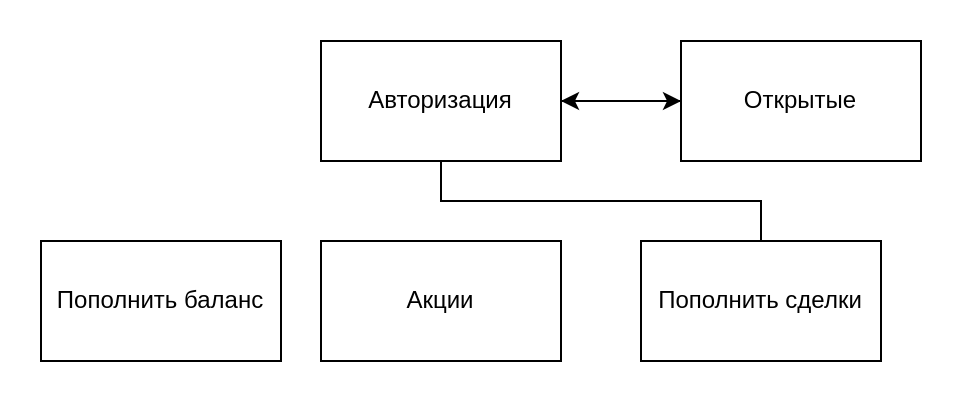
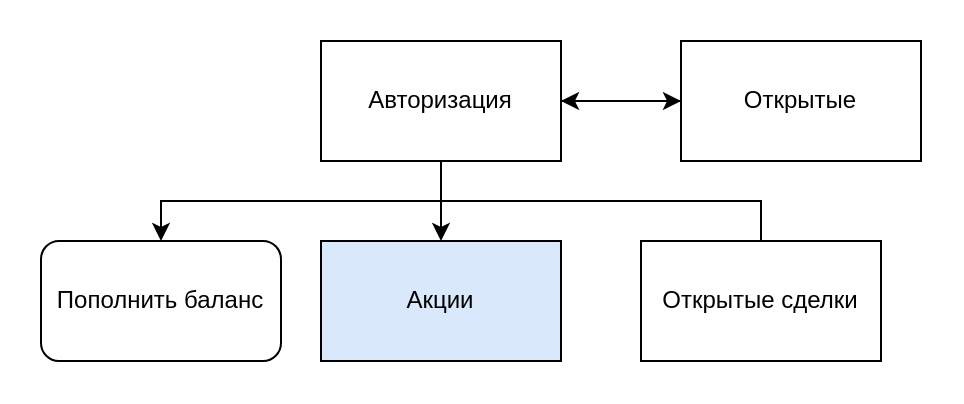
edge "Авторизация" -> "Пополнить баланс": added
edge "Авторизация" -> "Акции": added
node "Пополнить баланс": shape rectangle -> rounded rectangle
node "Акции": fillcolor #ffffff -> #dae8fc
node "Пополнить сделки": label "Пополнить сделки" -> "Открытые сделки"
